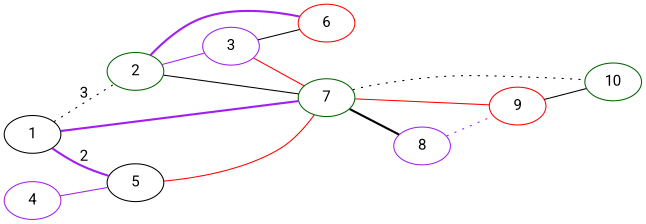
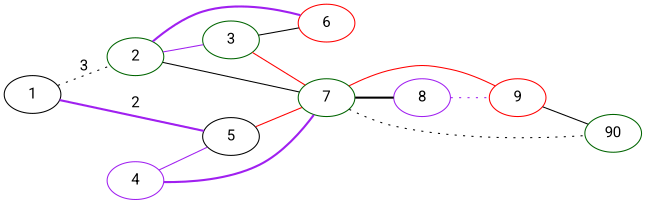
node "3": color purple -> darkgreen
node "10": label "10" -> "90"
edge "7" -- "1": now "7" -- "4"
